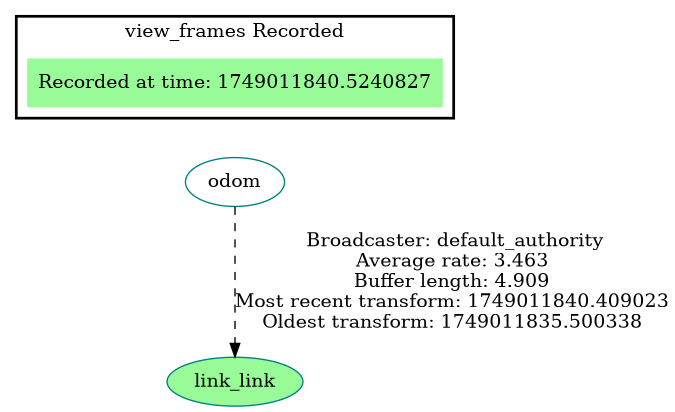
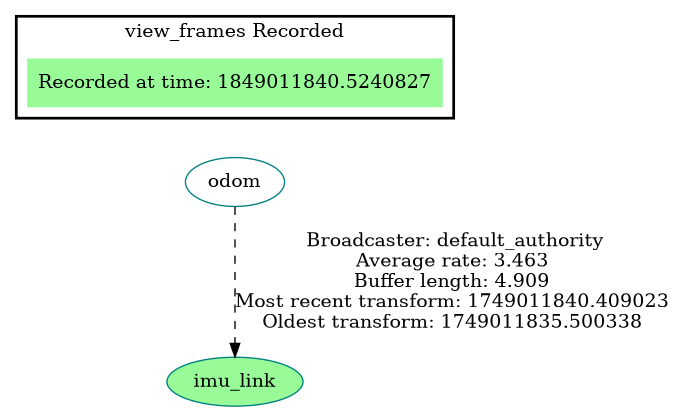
node "Recorded at time: 1749011840.5240827": label "Recorded at time: 1749011840.5240827" -> "Recorded at time: 1849011840.5240827"
node "link_link": label "link_link" -> "imu_link"
